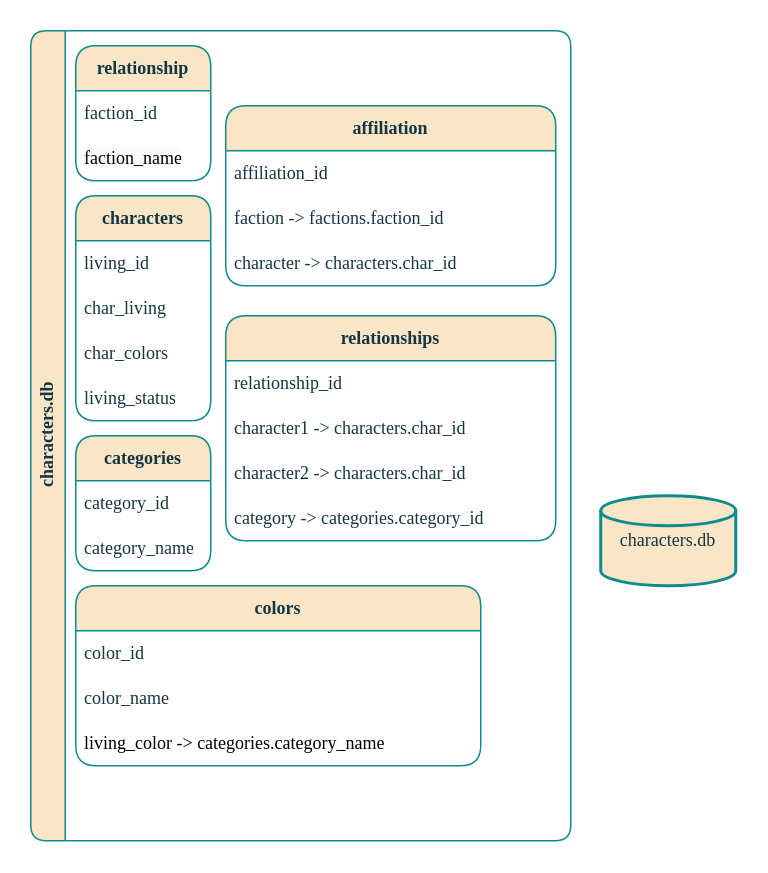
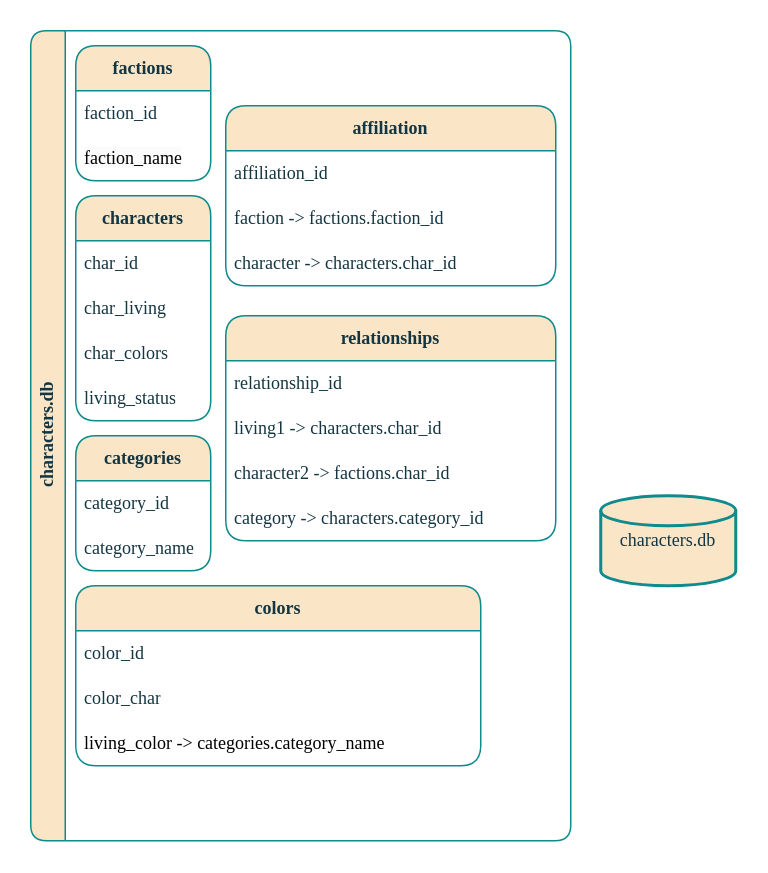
node "relationship": label "relationship" -> "factions"
node "living_id": label "living_id" -> "char_id"
node "character1 -> characters.char_id": label "character1 -> characters.char_id" -> "living1 -> characters.char_id"
node "character2 -> characters.char_id": label "character2 -> characters.char_id" -> "character2 -> factions.char_id"
node "category -> categories.category_id": label "category -> categories.category_id" -> "category -> characters.category_id"
node "color_name": label "color_name" -> "color_char"
